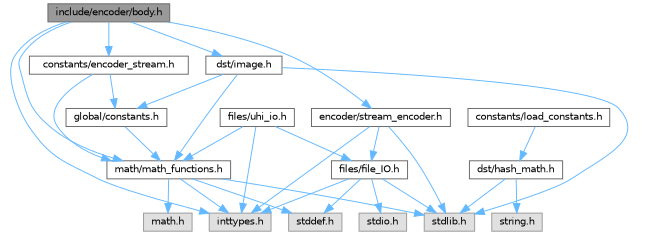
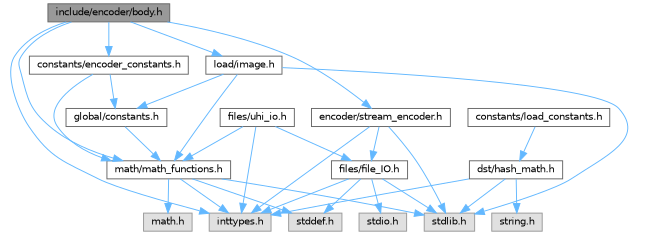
node "constants/encoder_stream.h": label "constants/encoder_stream.h" -> "constants/encoder_constants.h"
node "dst/image.h": label "dst/image.h" -> "load/image.h"
edge "dst/hash_math.h" -> "inttypes.h": added
